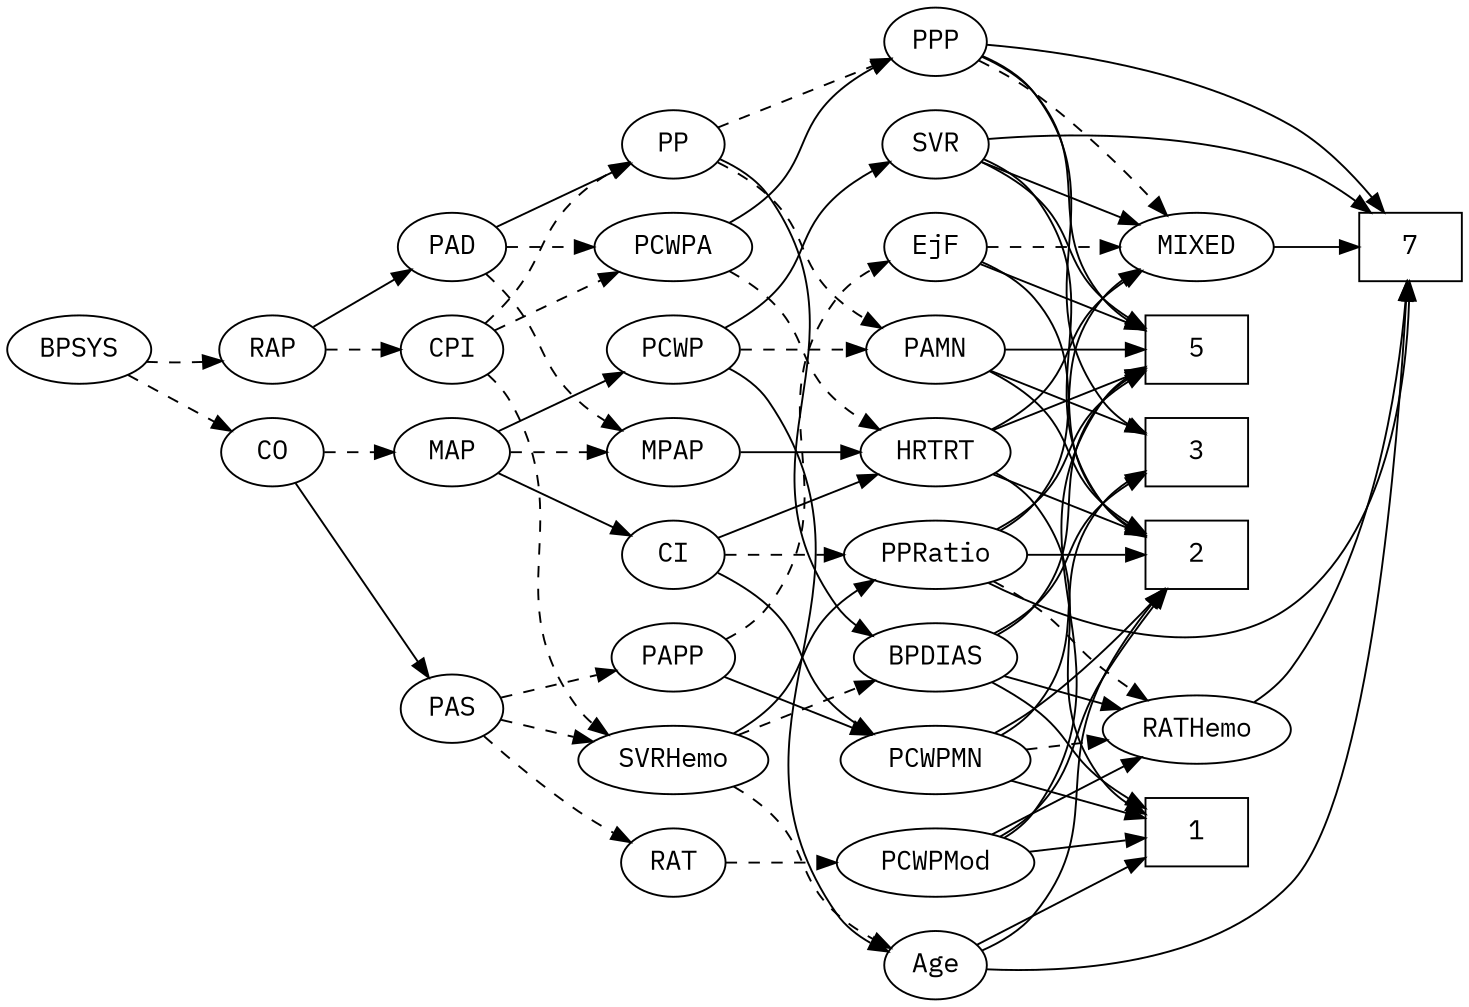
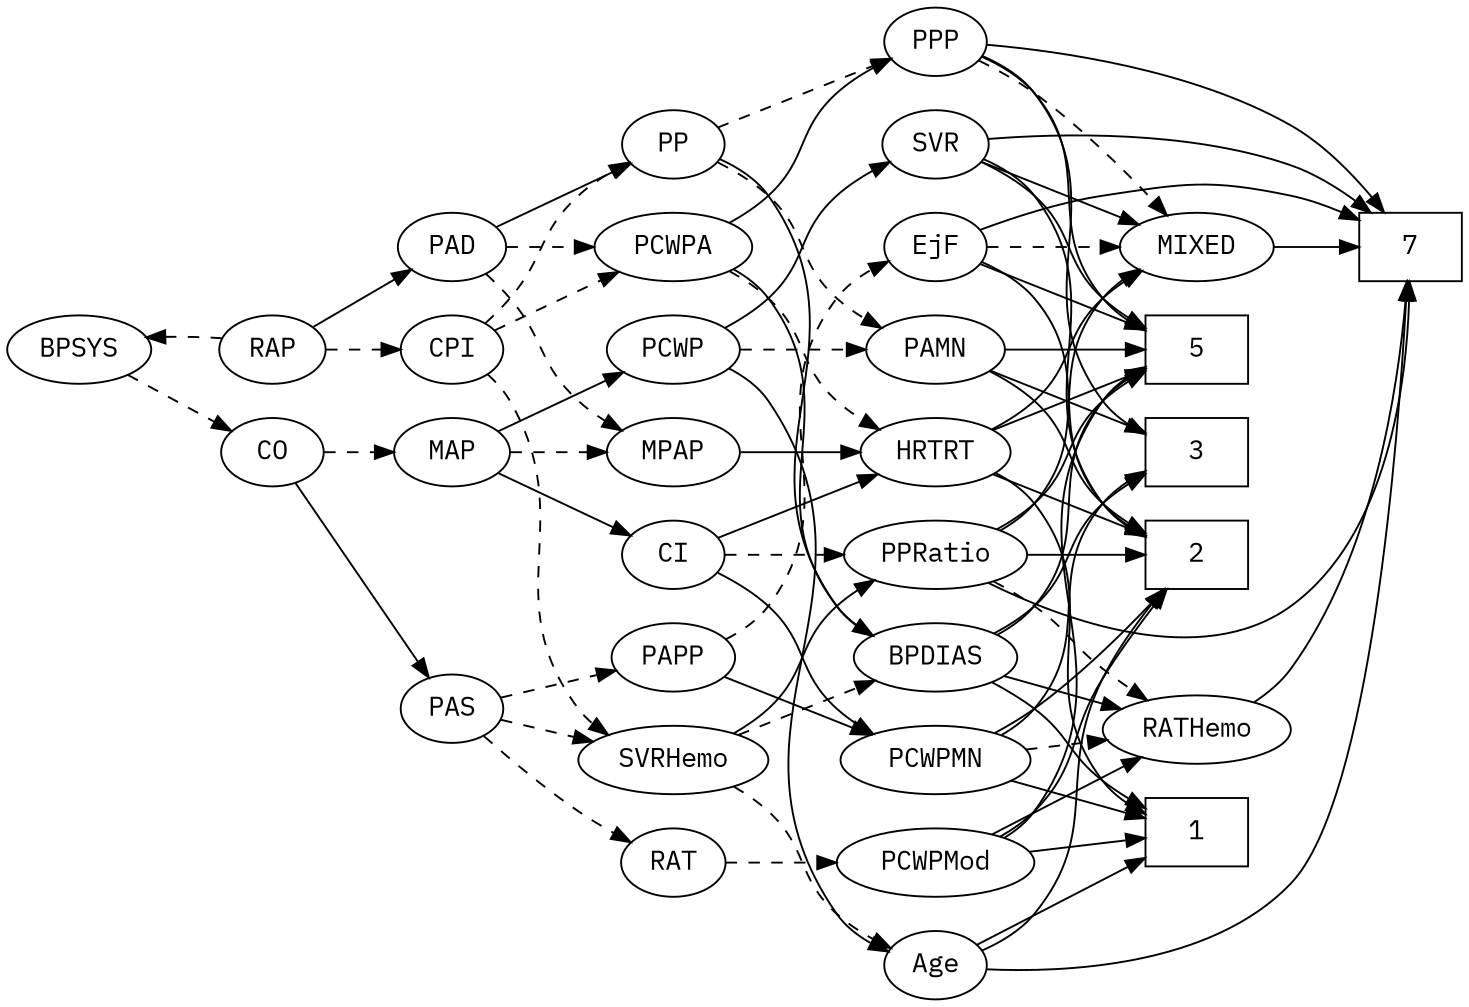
edge "EjF" -> "7": added
edge "BPSYS" -> "RAP": reversed
edge "PCWPA" -> "BPDIAS": added
